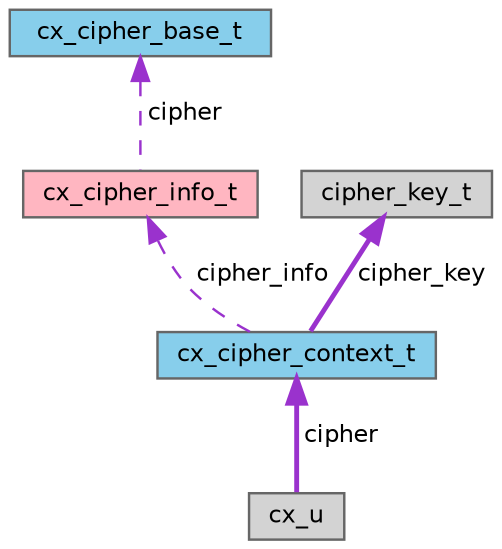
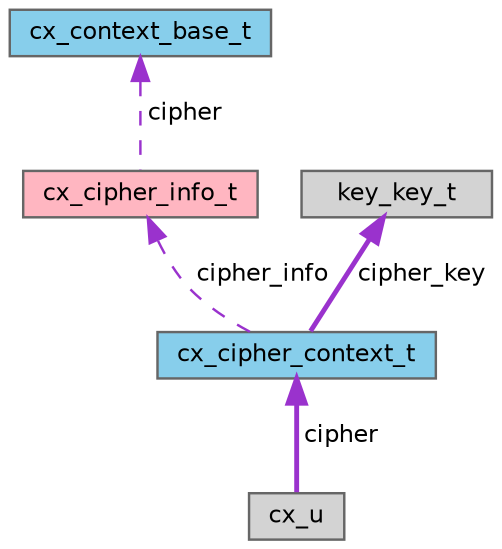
node "cx_cipher_base_t": label "cx_cipher_base_t" -> "cx_context_base_t"
node "cipher_key_t": label "cipher_key_t" -> "key_key_t"
